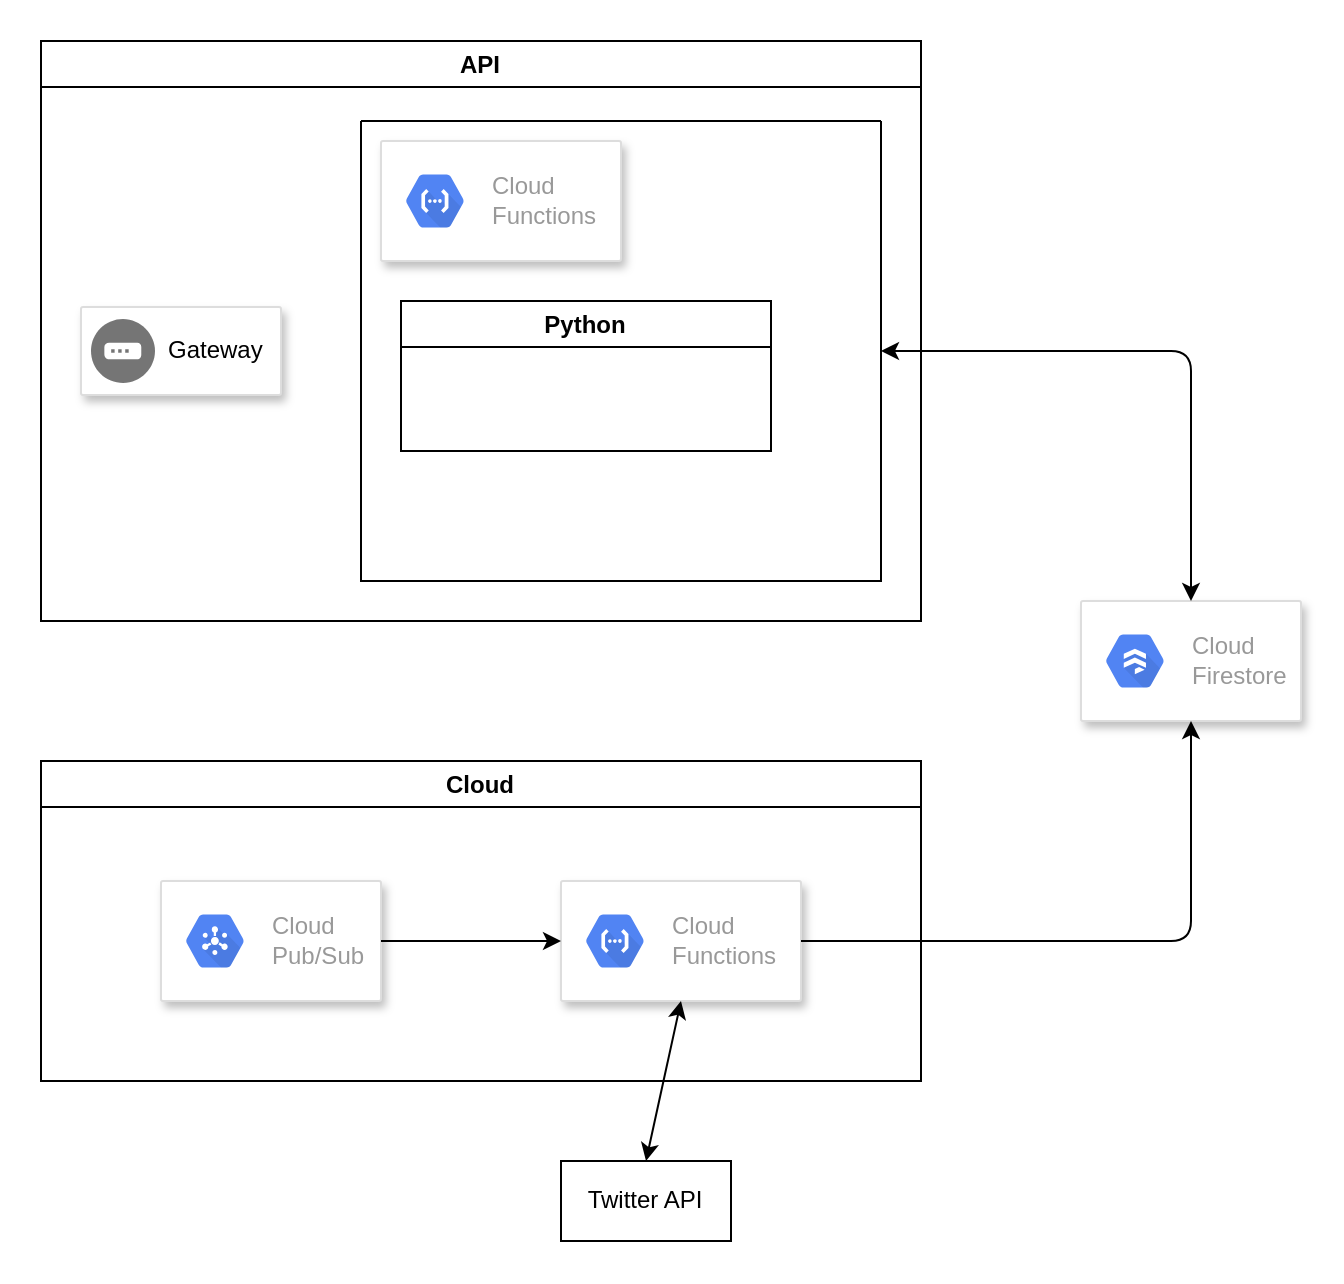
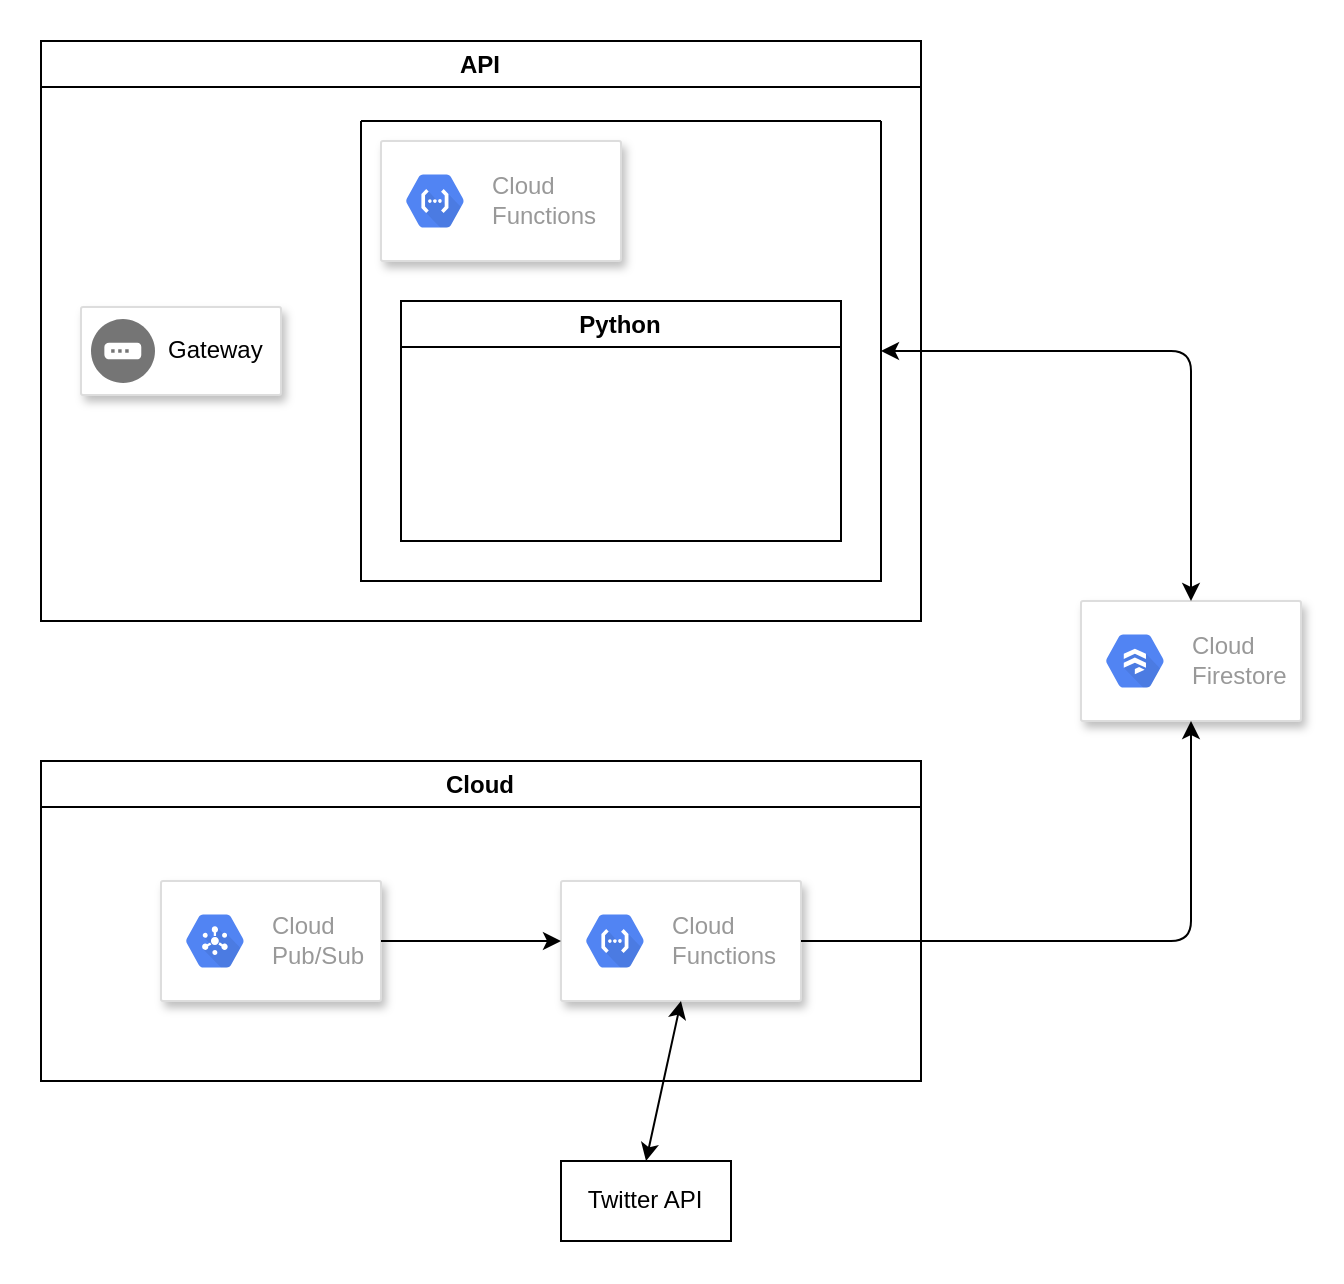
node "Python": size 370x150 -> 440x240
